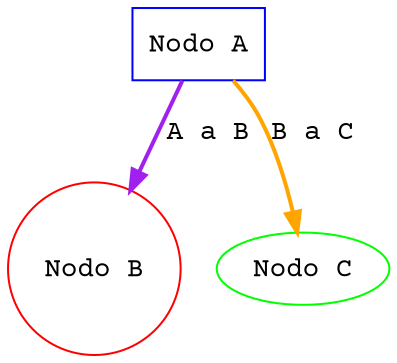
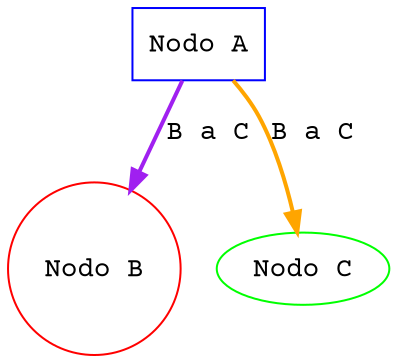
edge "Nodo A" -> "Nodo B": label "A a B" -> "B a C"
